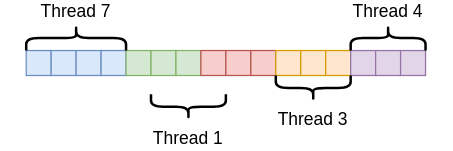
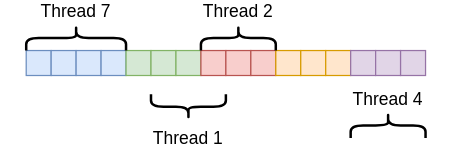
node "Thread 2": added
node "Thread 4": moved (388, 38) -> (388, 126)
node "Thread 3": removed
